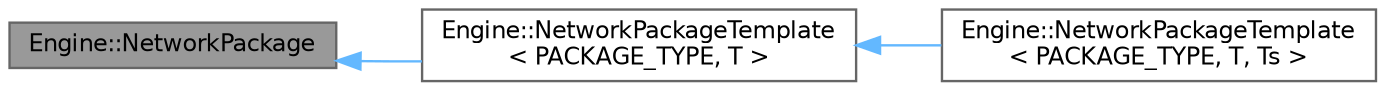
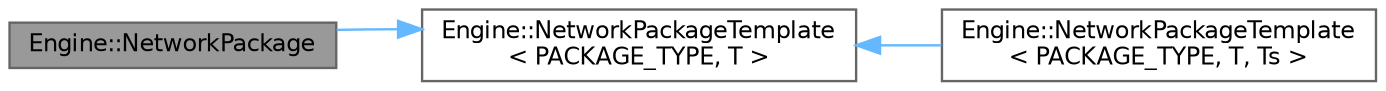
edge "Engine::NetworkPackageTemplate < PACKAGE_TYPE, T >" -> "Engine::NetworkPackage": reversed
